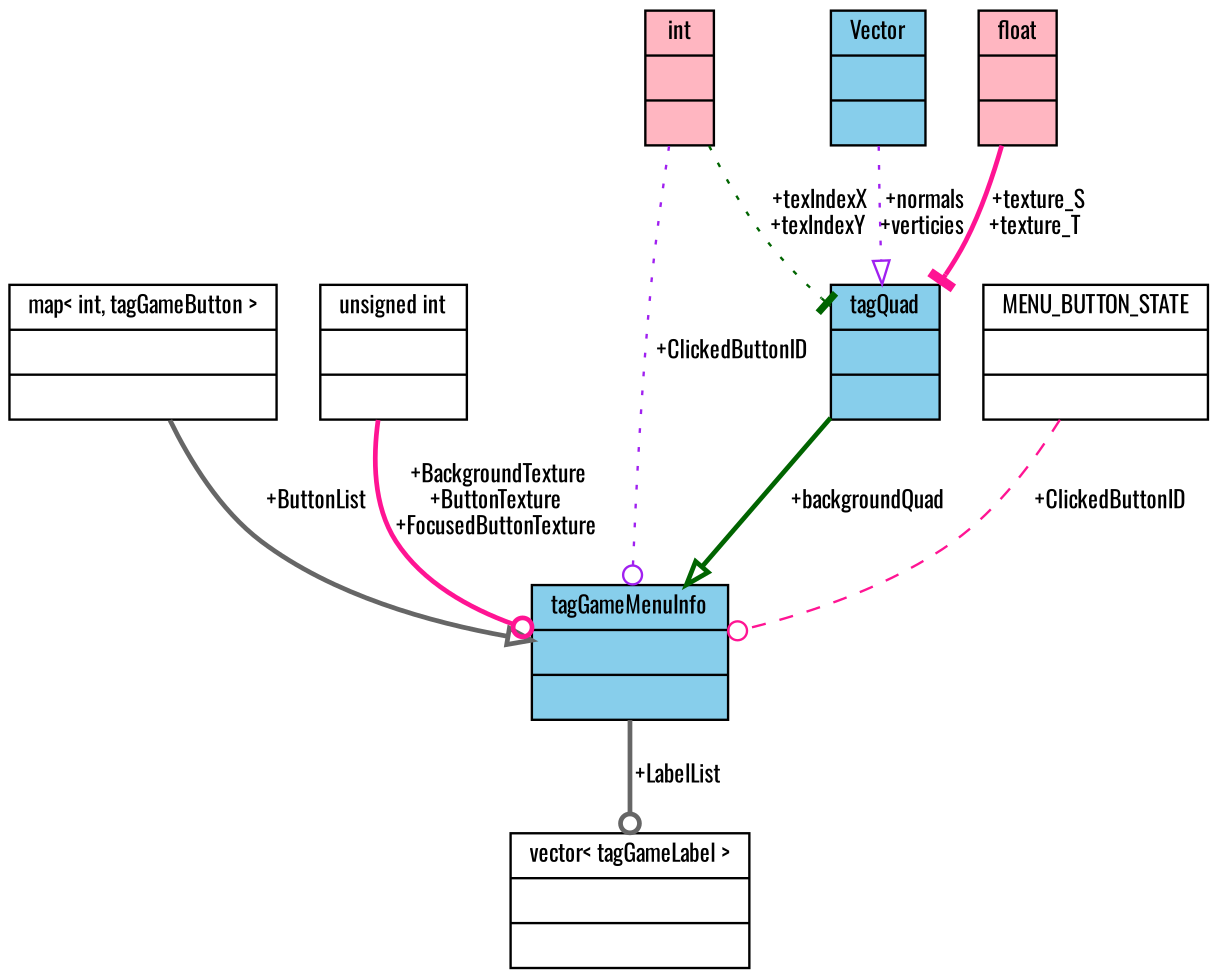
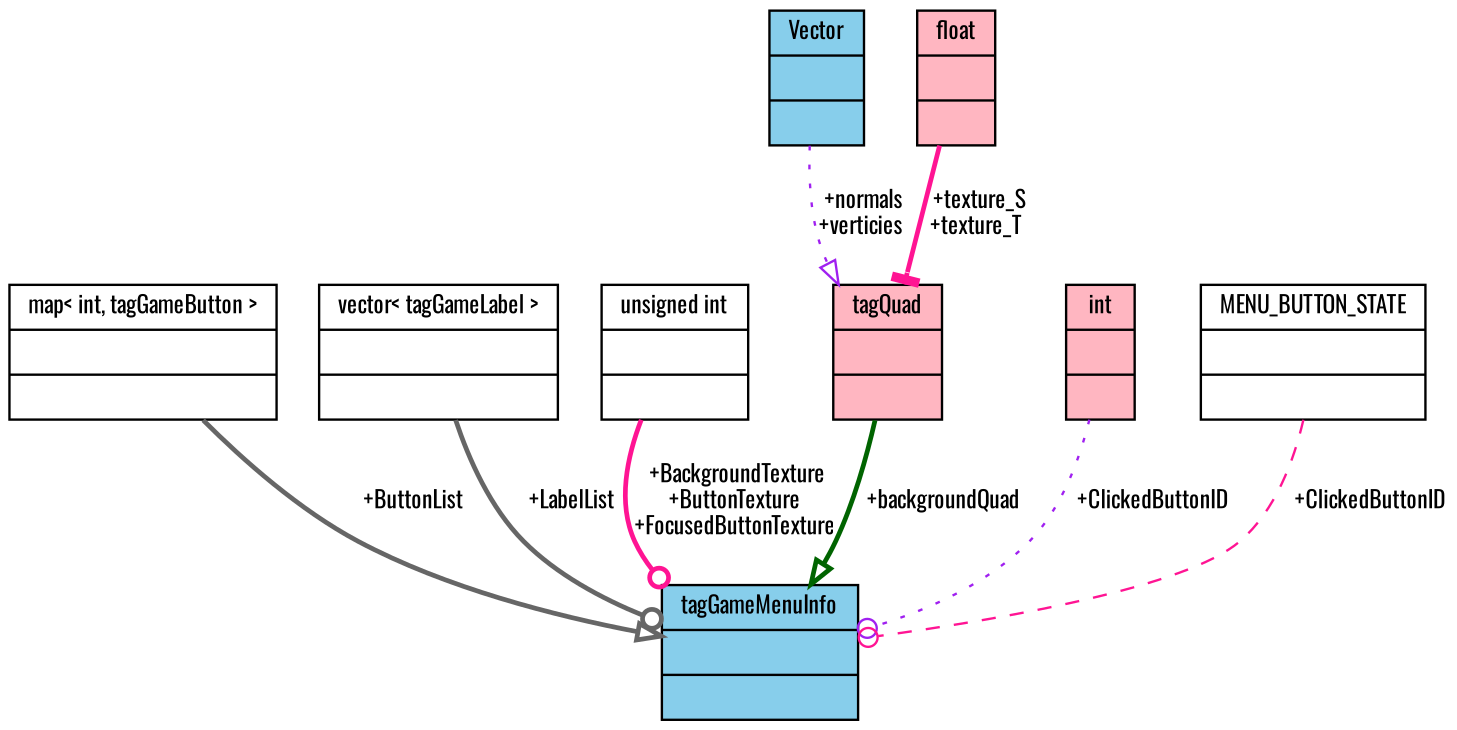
edge "int" -> "tagQuad": removed, label "+texIndexX +texIndexY"
node "tagQuad": fillcolor skyblue -> lightpink
edge "tagGameMenuInfo" -> "vector< tagGameLabel >": reversed
